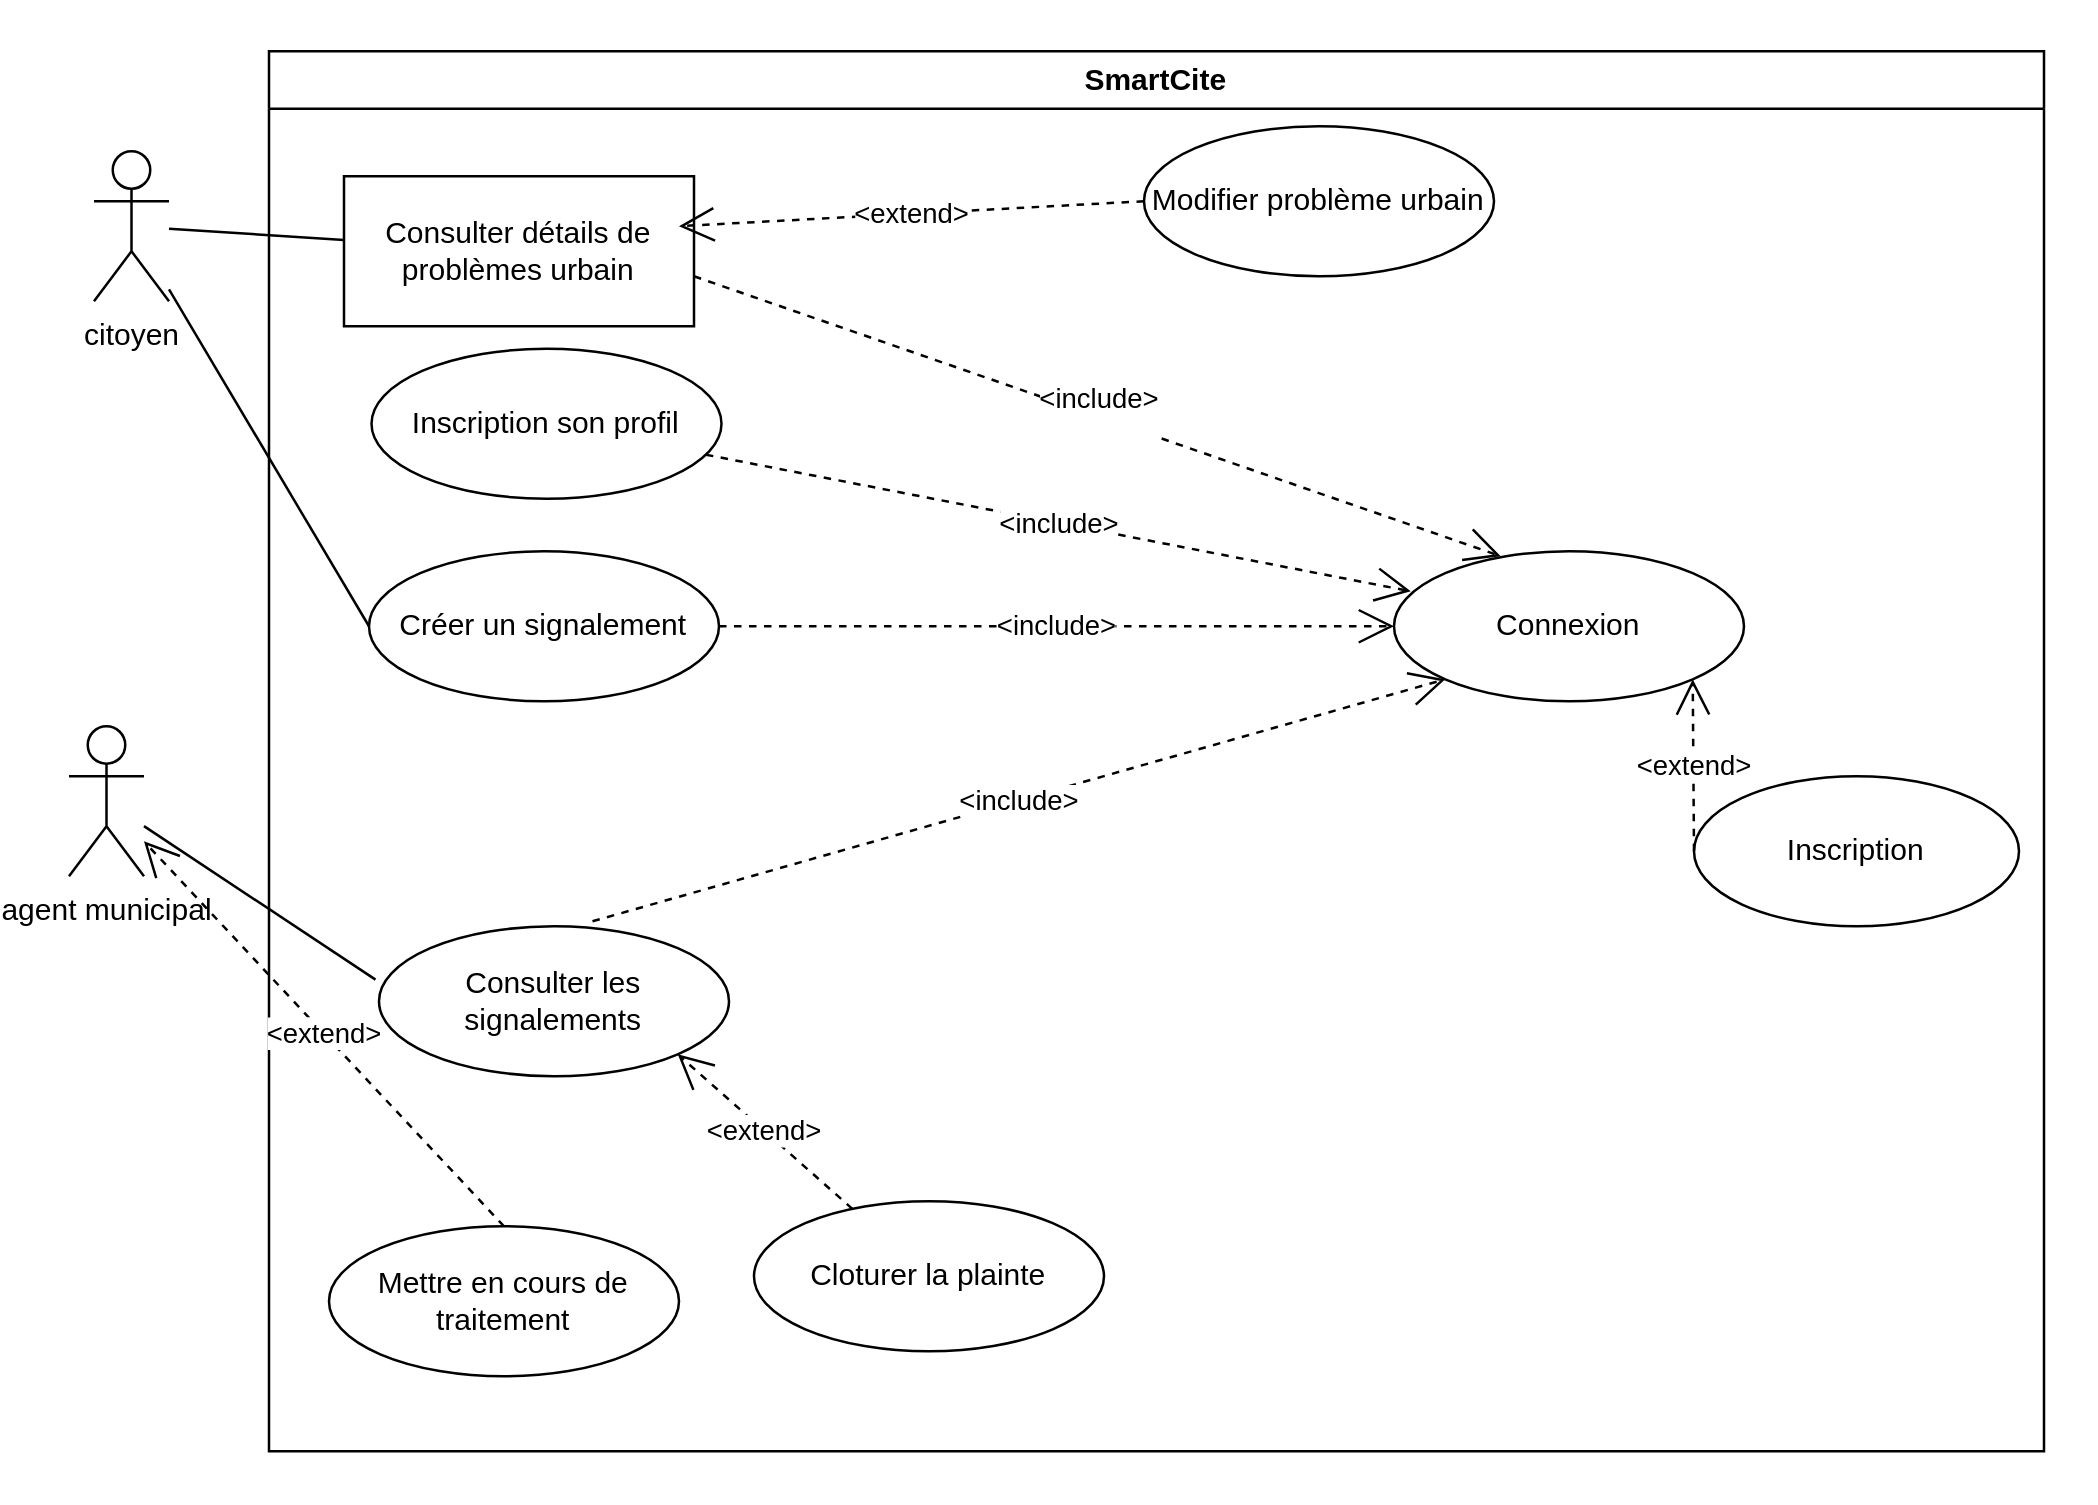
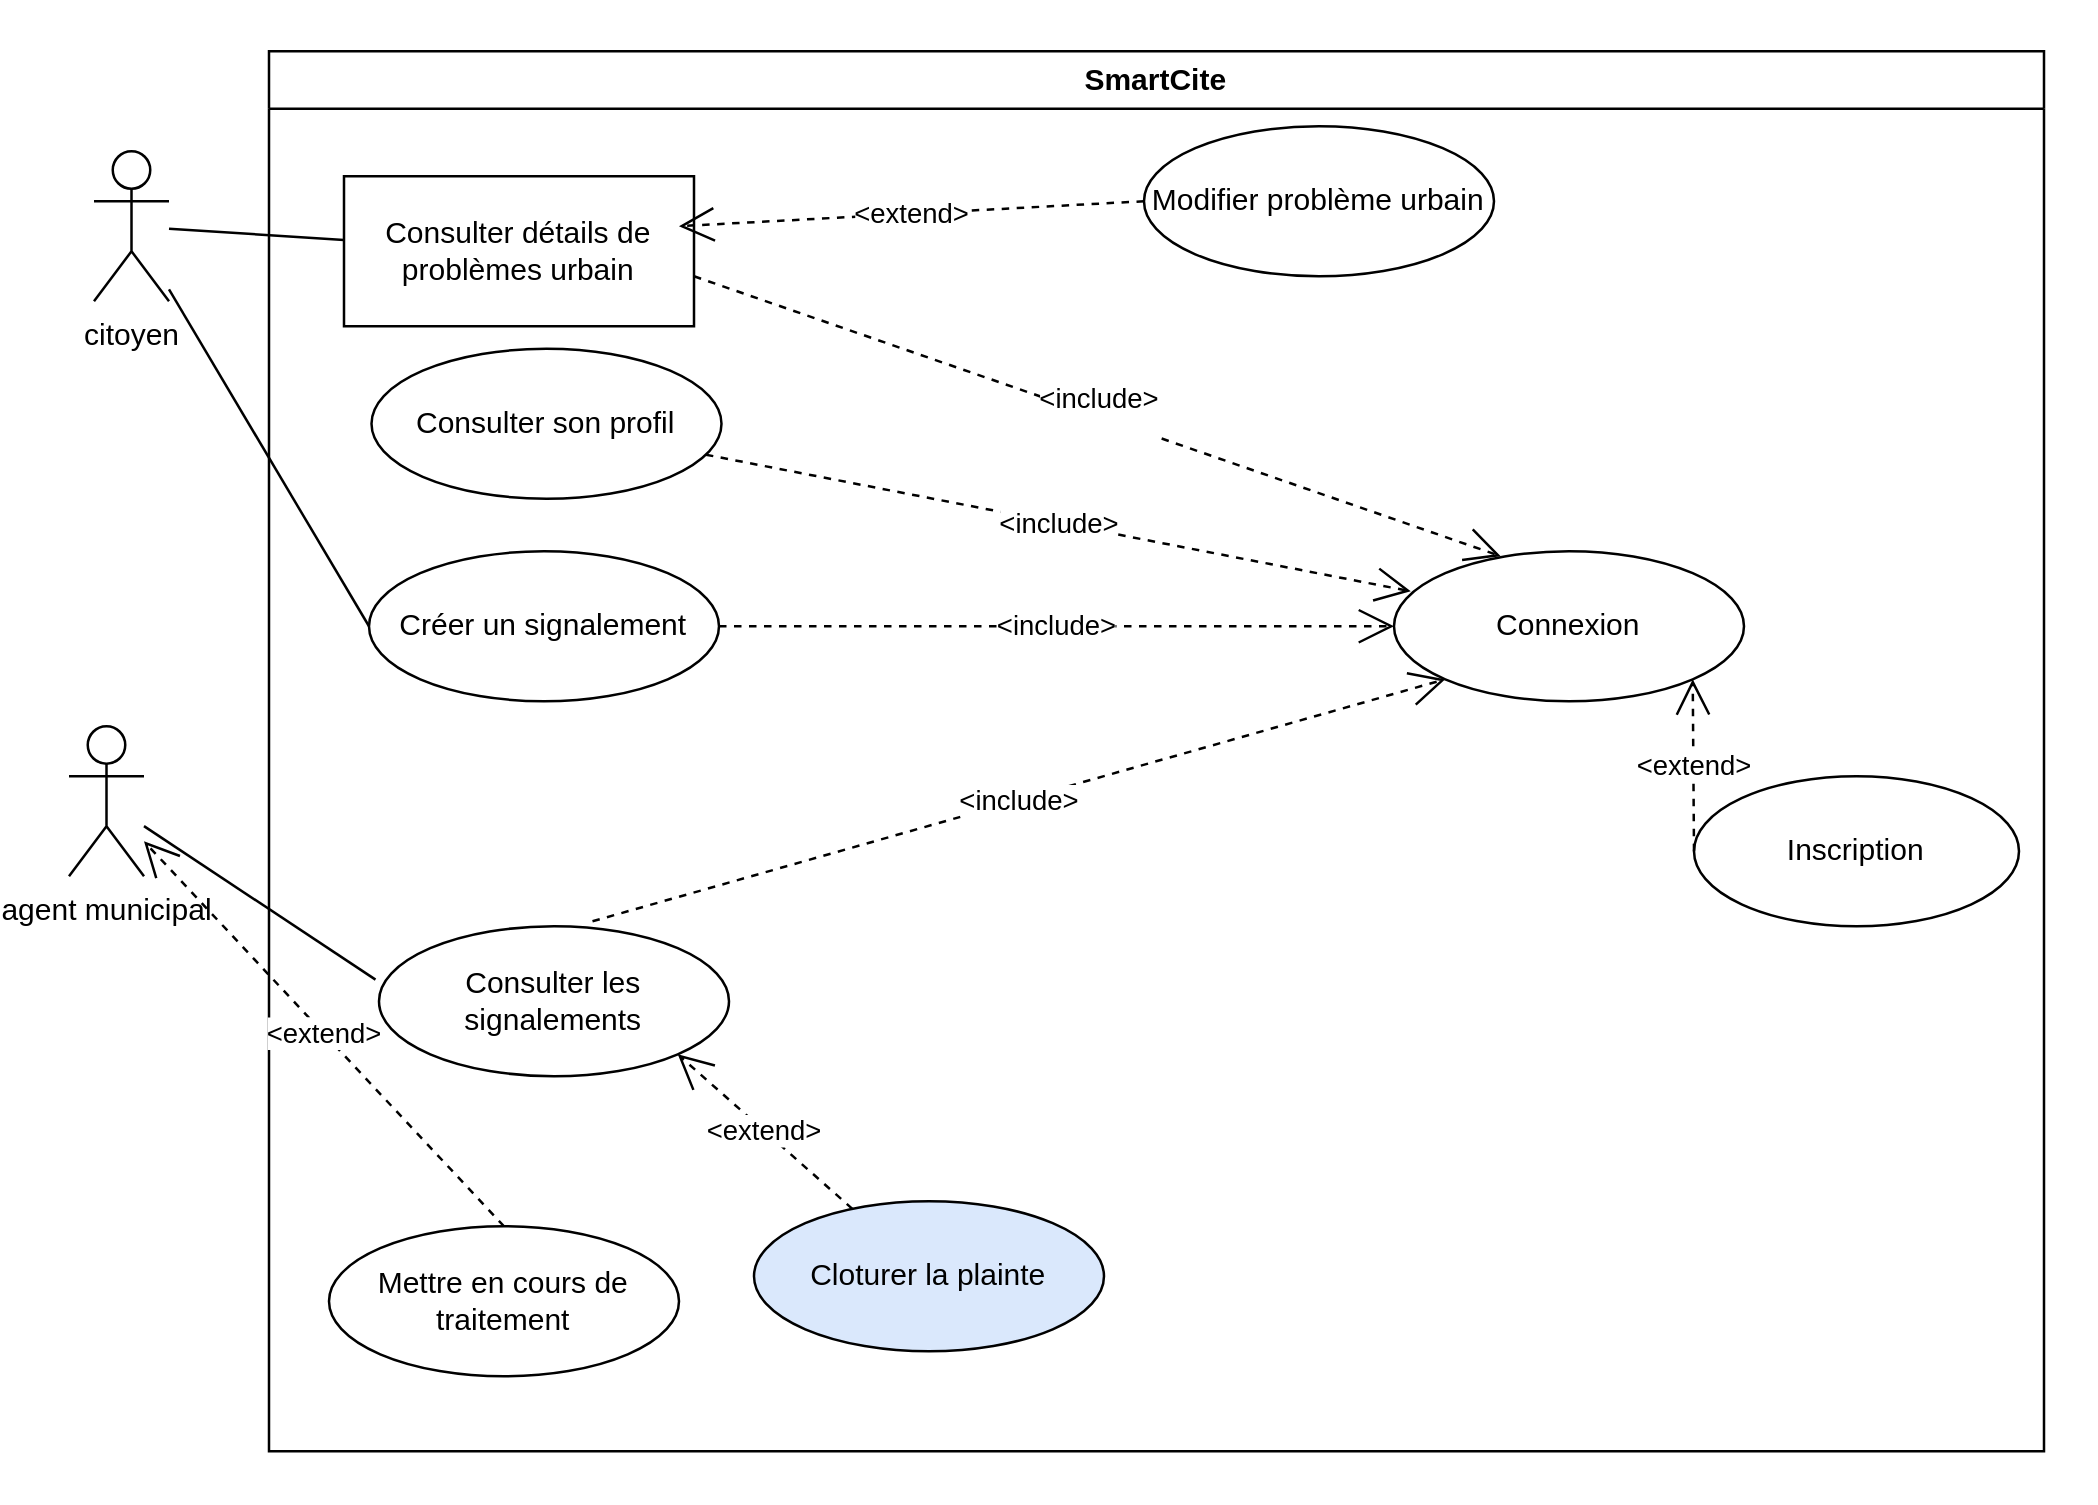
node "Inscription son profil": label "Inscription son profil" -> "Consulter son profil"
node "Cloturer la plainte": fillcolor #ffffff -> #dae8fc
